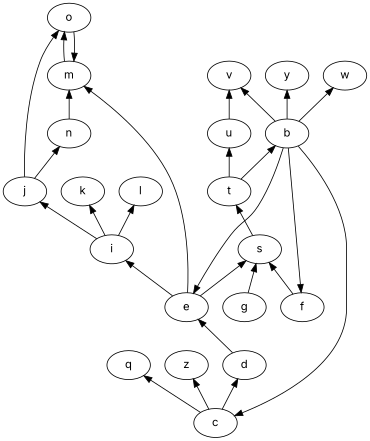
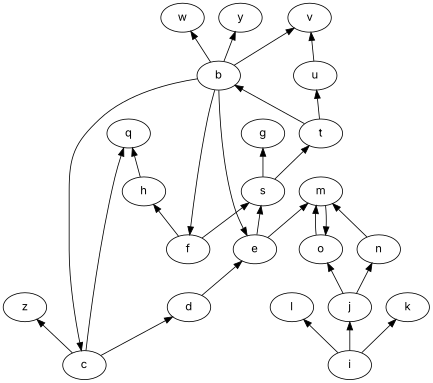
node "h": added
edge "e" -> "i": removed
edge "g" -> "s": reversed
